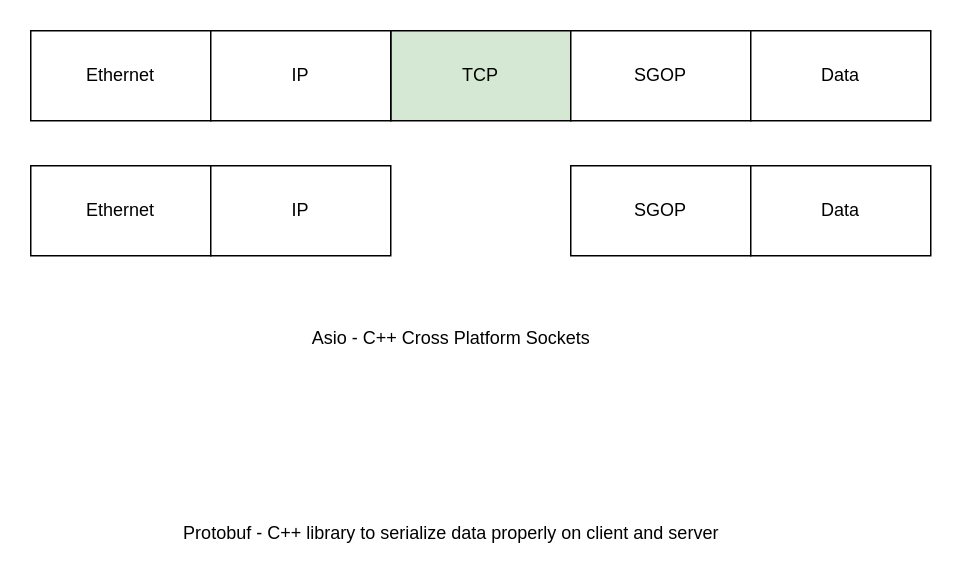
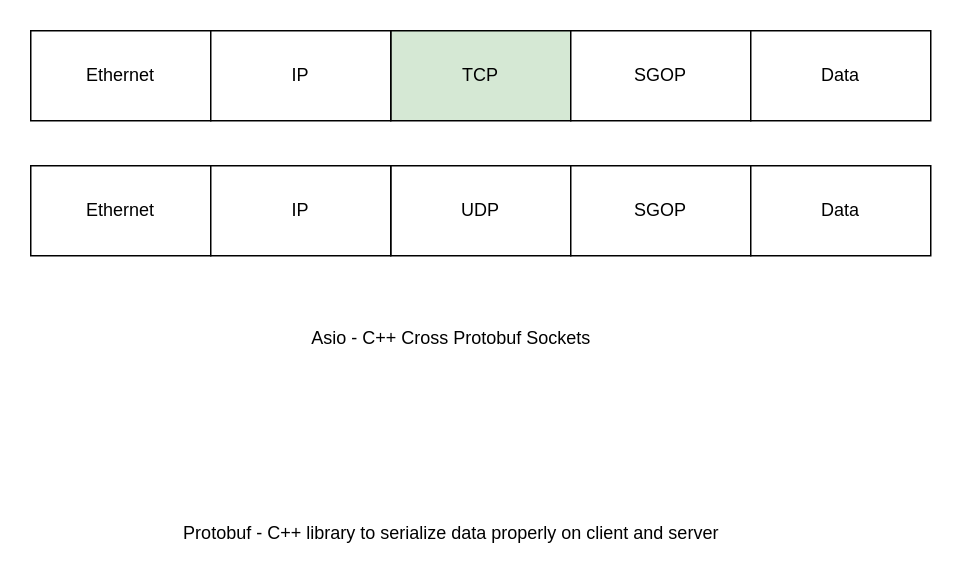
node "UDP": added
node "Asio - C++ Cross Platform Sockets": label "Asio - C++ Cross Platform Sockets" -> "Asio - C++ Cross Protobuf Sockets"
